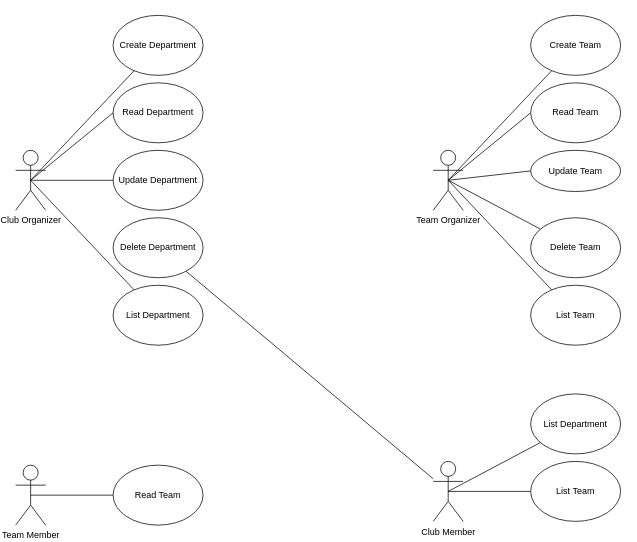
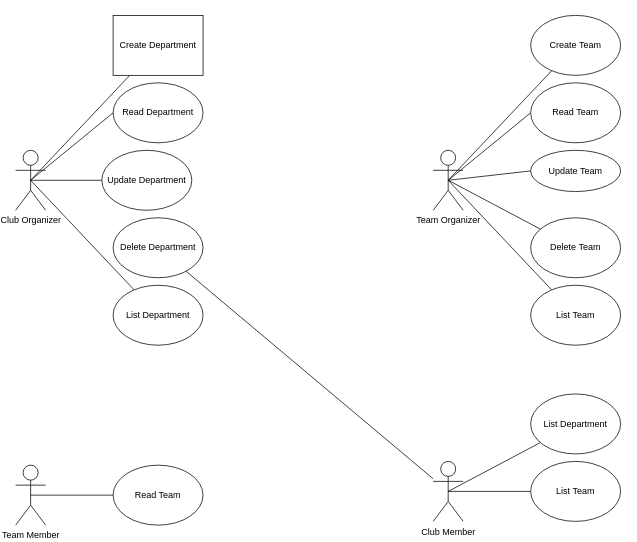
node "Create Department": shape ellipse -> rectangle
node "Update Department": moved (158, 180) -> (147, 180)
